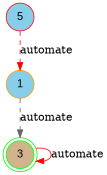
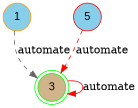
edge "5" -> "1": now "5" -> "3"
